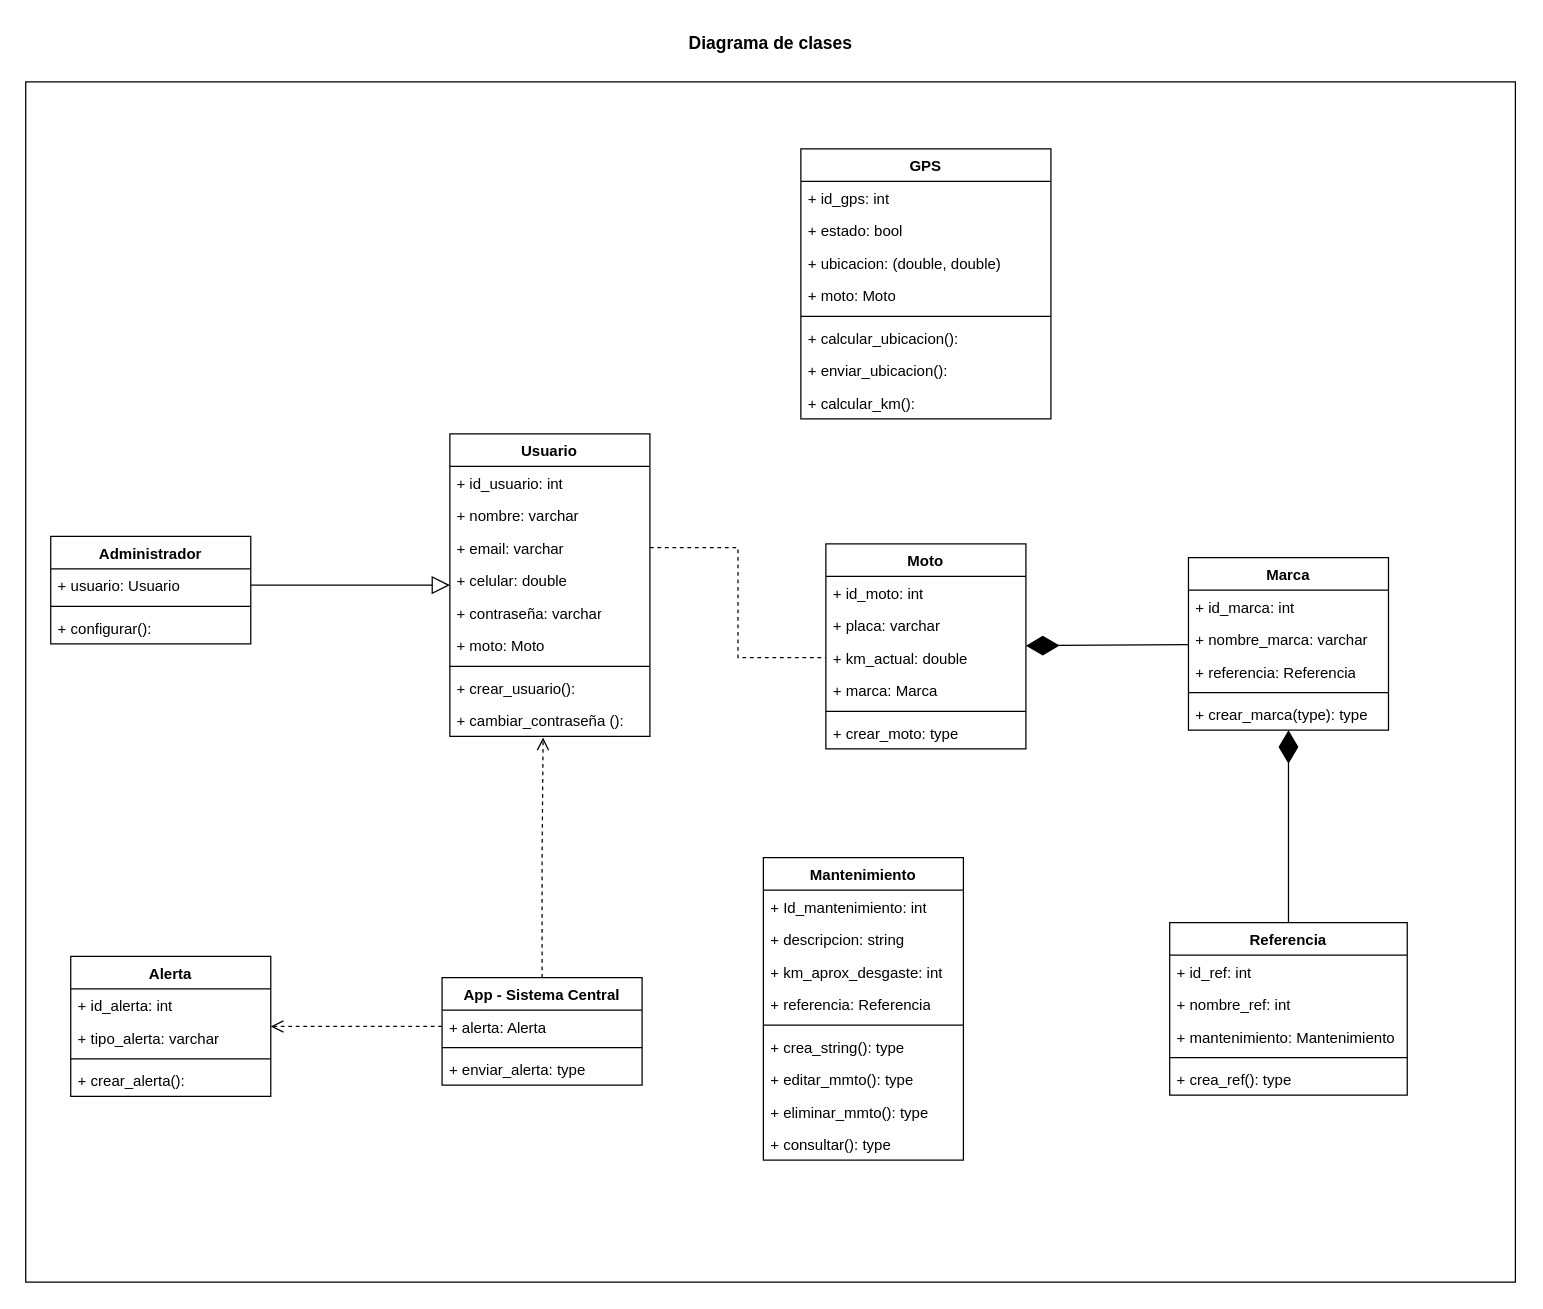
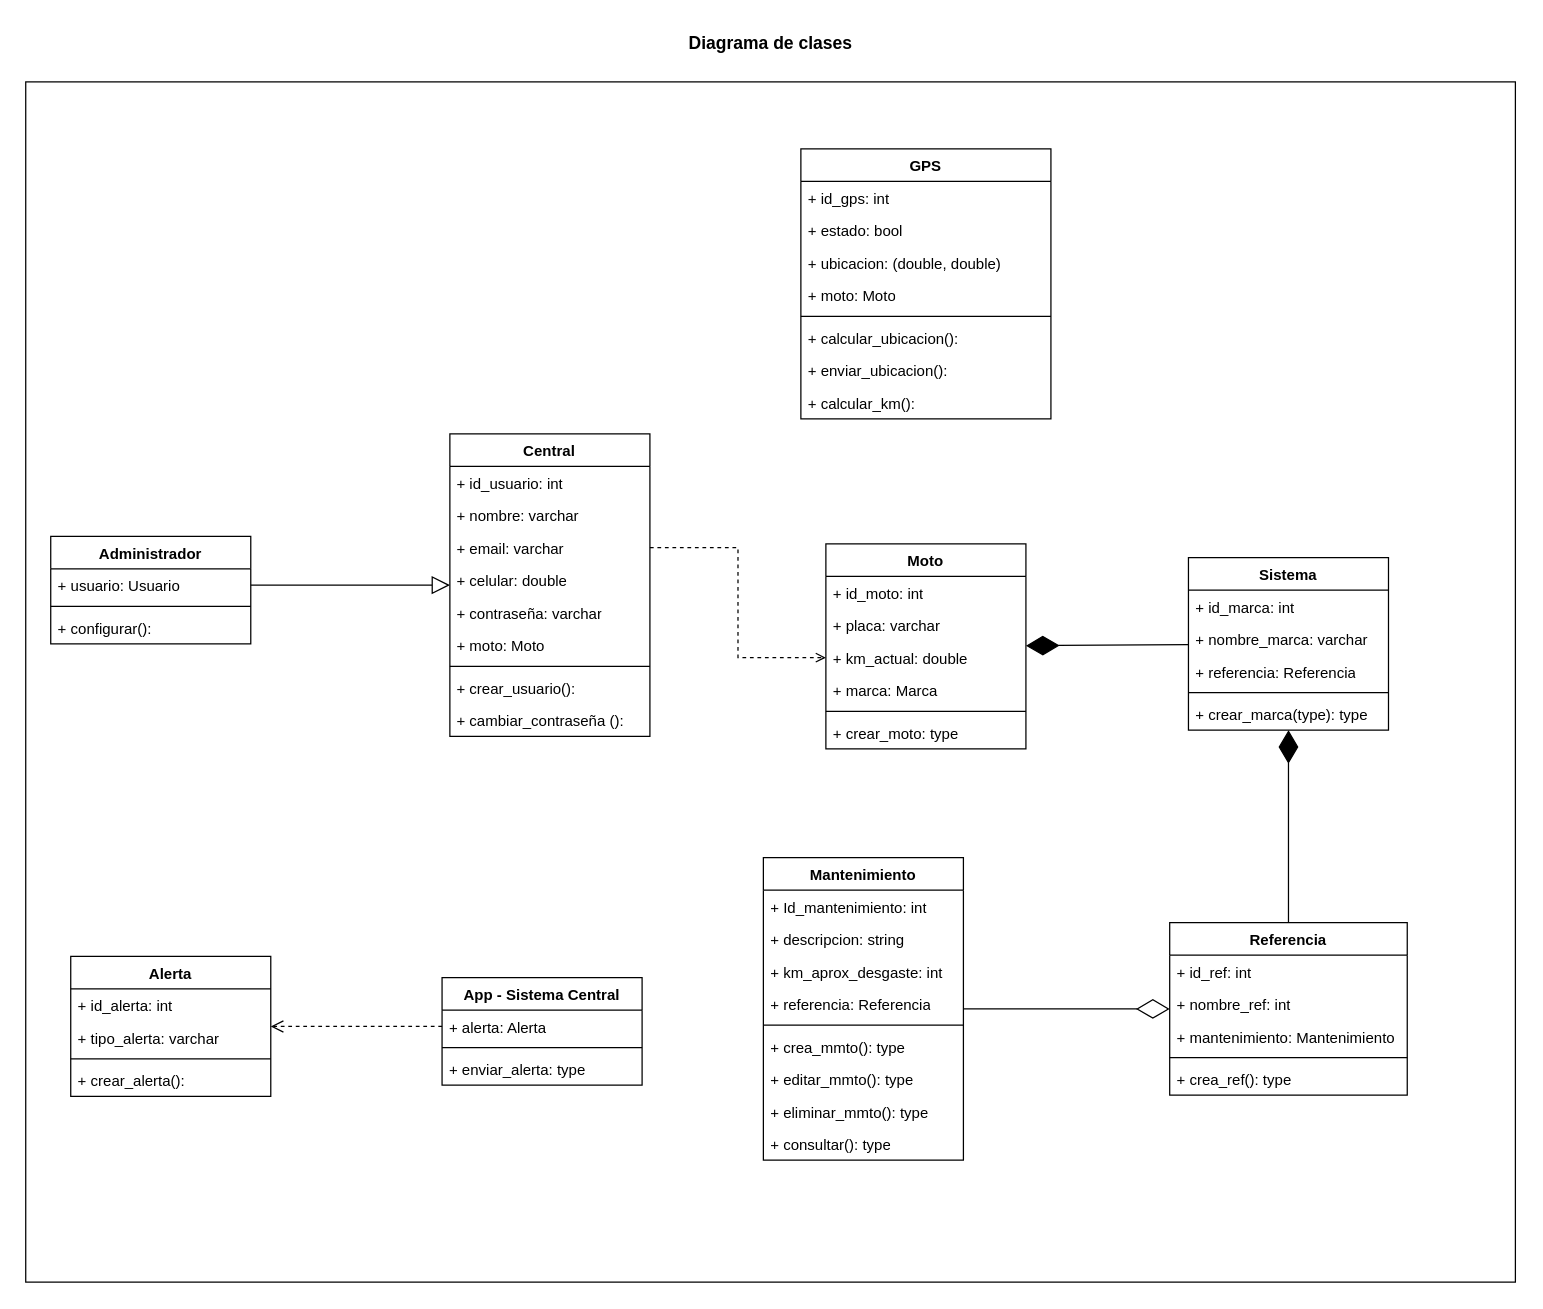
node "Usuario": label "Usuario" -> "Central"
node "Marca": label "Marca" -> "Sistema"
edge "+ email: varchar" -- "+ km_actual: double": arrowhead none -> open
edge "App - Sistema Central" -> "+ cambiar_contraseña ():": removed
edge "Mantenimiento" -> "Referencia": added
node "+ crea_string(): type": label "+ crea_string(): type" -> "+ crea_mmto(): type"
